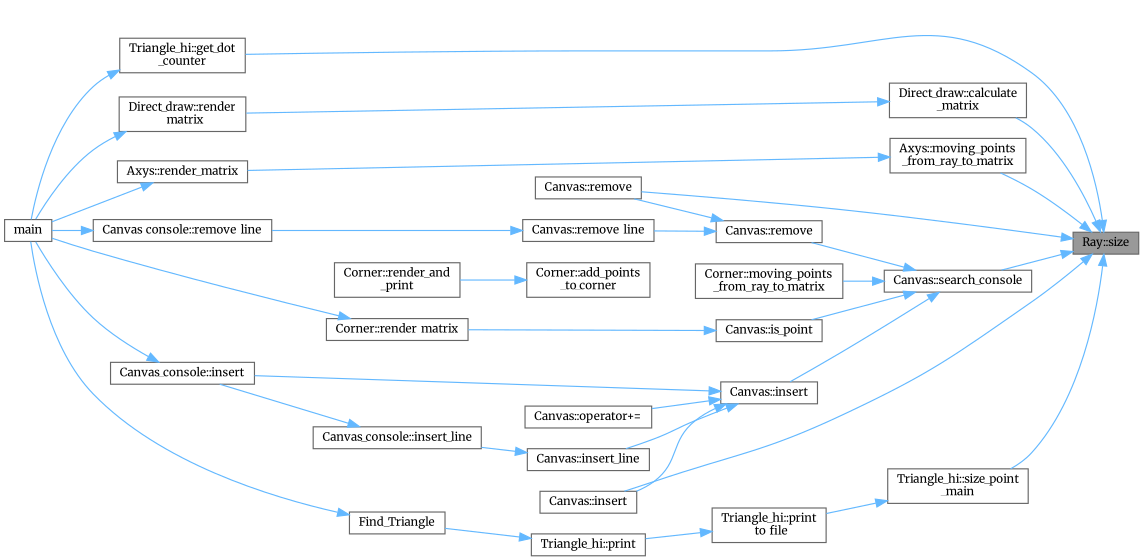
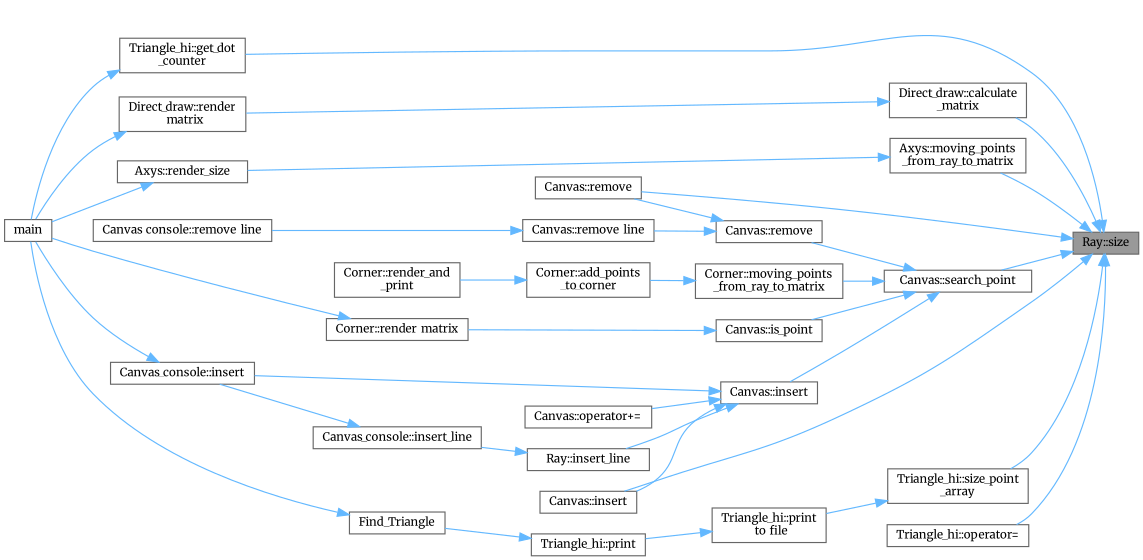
node "Axys::render_matrix": label "Axys::render_matrix" -> "Axys::render_size"
edge "main" -> "Canvas_console::remove_line": removed
edge "Corner::add_points _to_corner" -> "Corner::moving_points _from_ray_to_matrix": added
node "Canvas::search_console": label "Canvas::search_console" -> "Canvas::search_point"
node "Canvas::insert_line": label "Canvas::insert_line" -> "Ray::insert_line"
node "Triangle_hi::size_point _main": label "Triangle_hi::size_point _main" -> "Triangle_hi::size_point _array"
node "Triangle_hi::operator=": added
